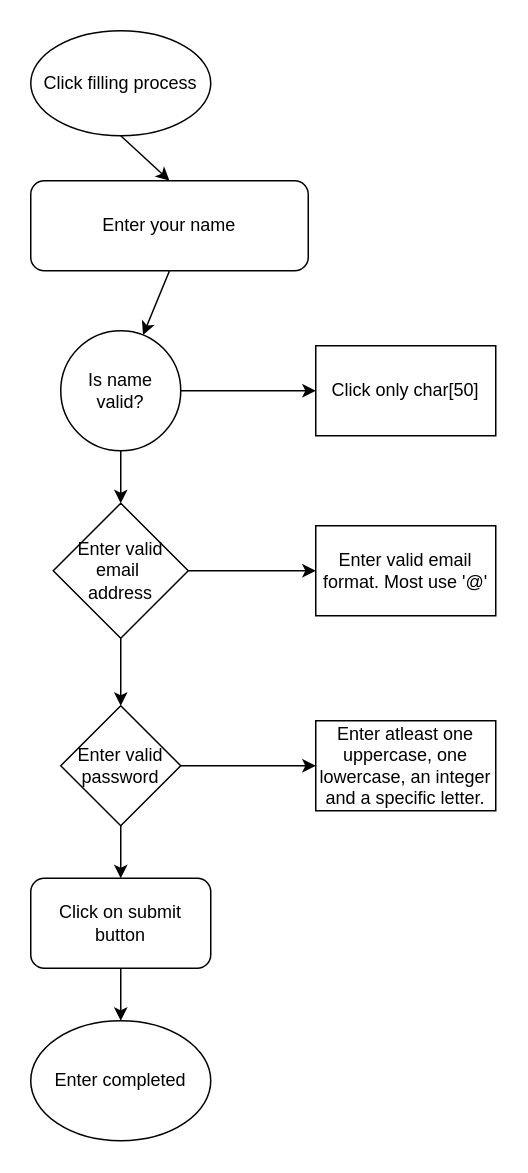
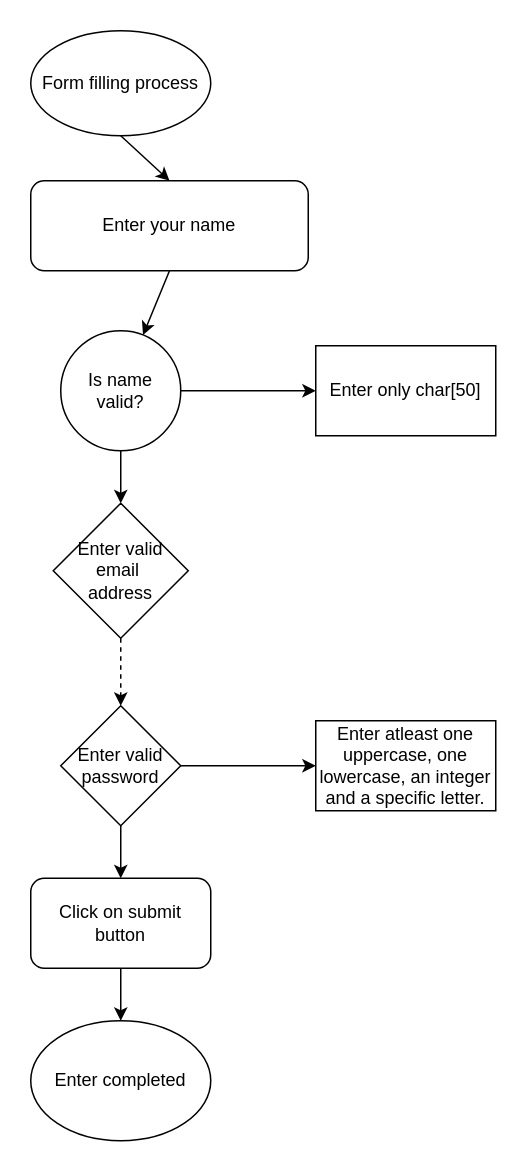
node "Click filling process": label "Click filling process" -> "Form filling process"
node "Click only char[50]": label "Click only char[50]" -> "Enter only char[50]"
edge "Enter valid email address" -> "Enter valid email format. Most use '@'": removed
node "Enter valid email format. Most use '@'": removed
edge "Enter valid email address" -> "Enter valid password": style solid -> dashed
